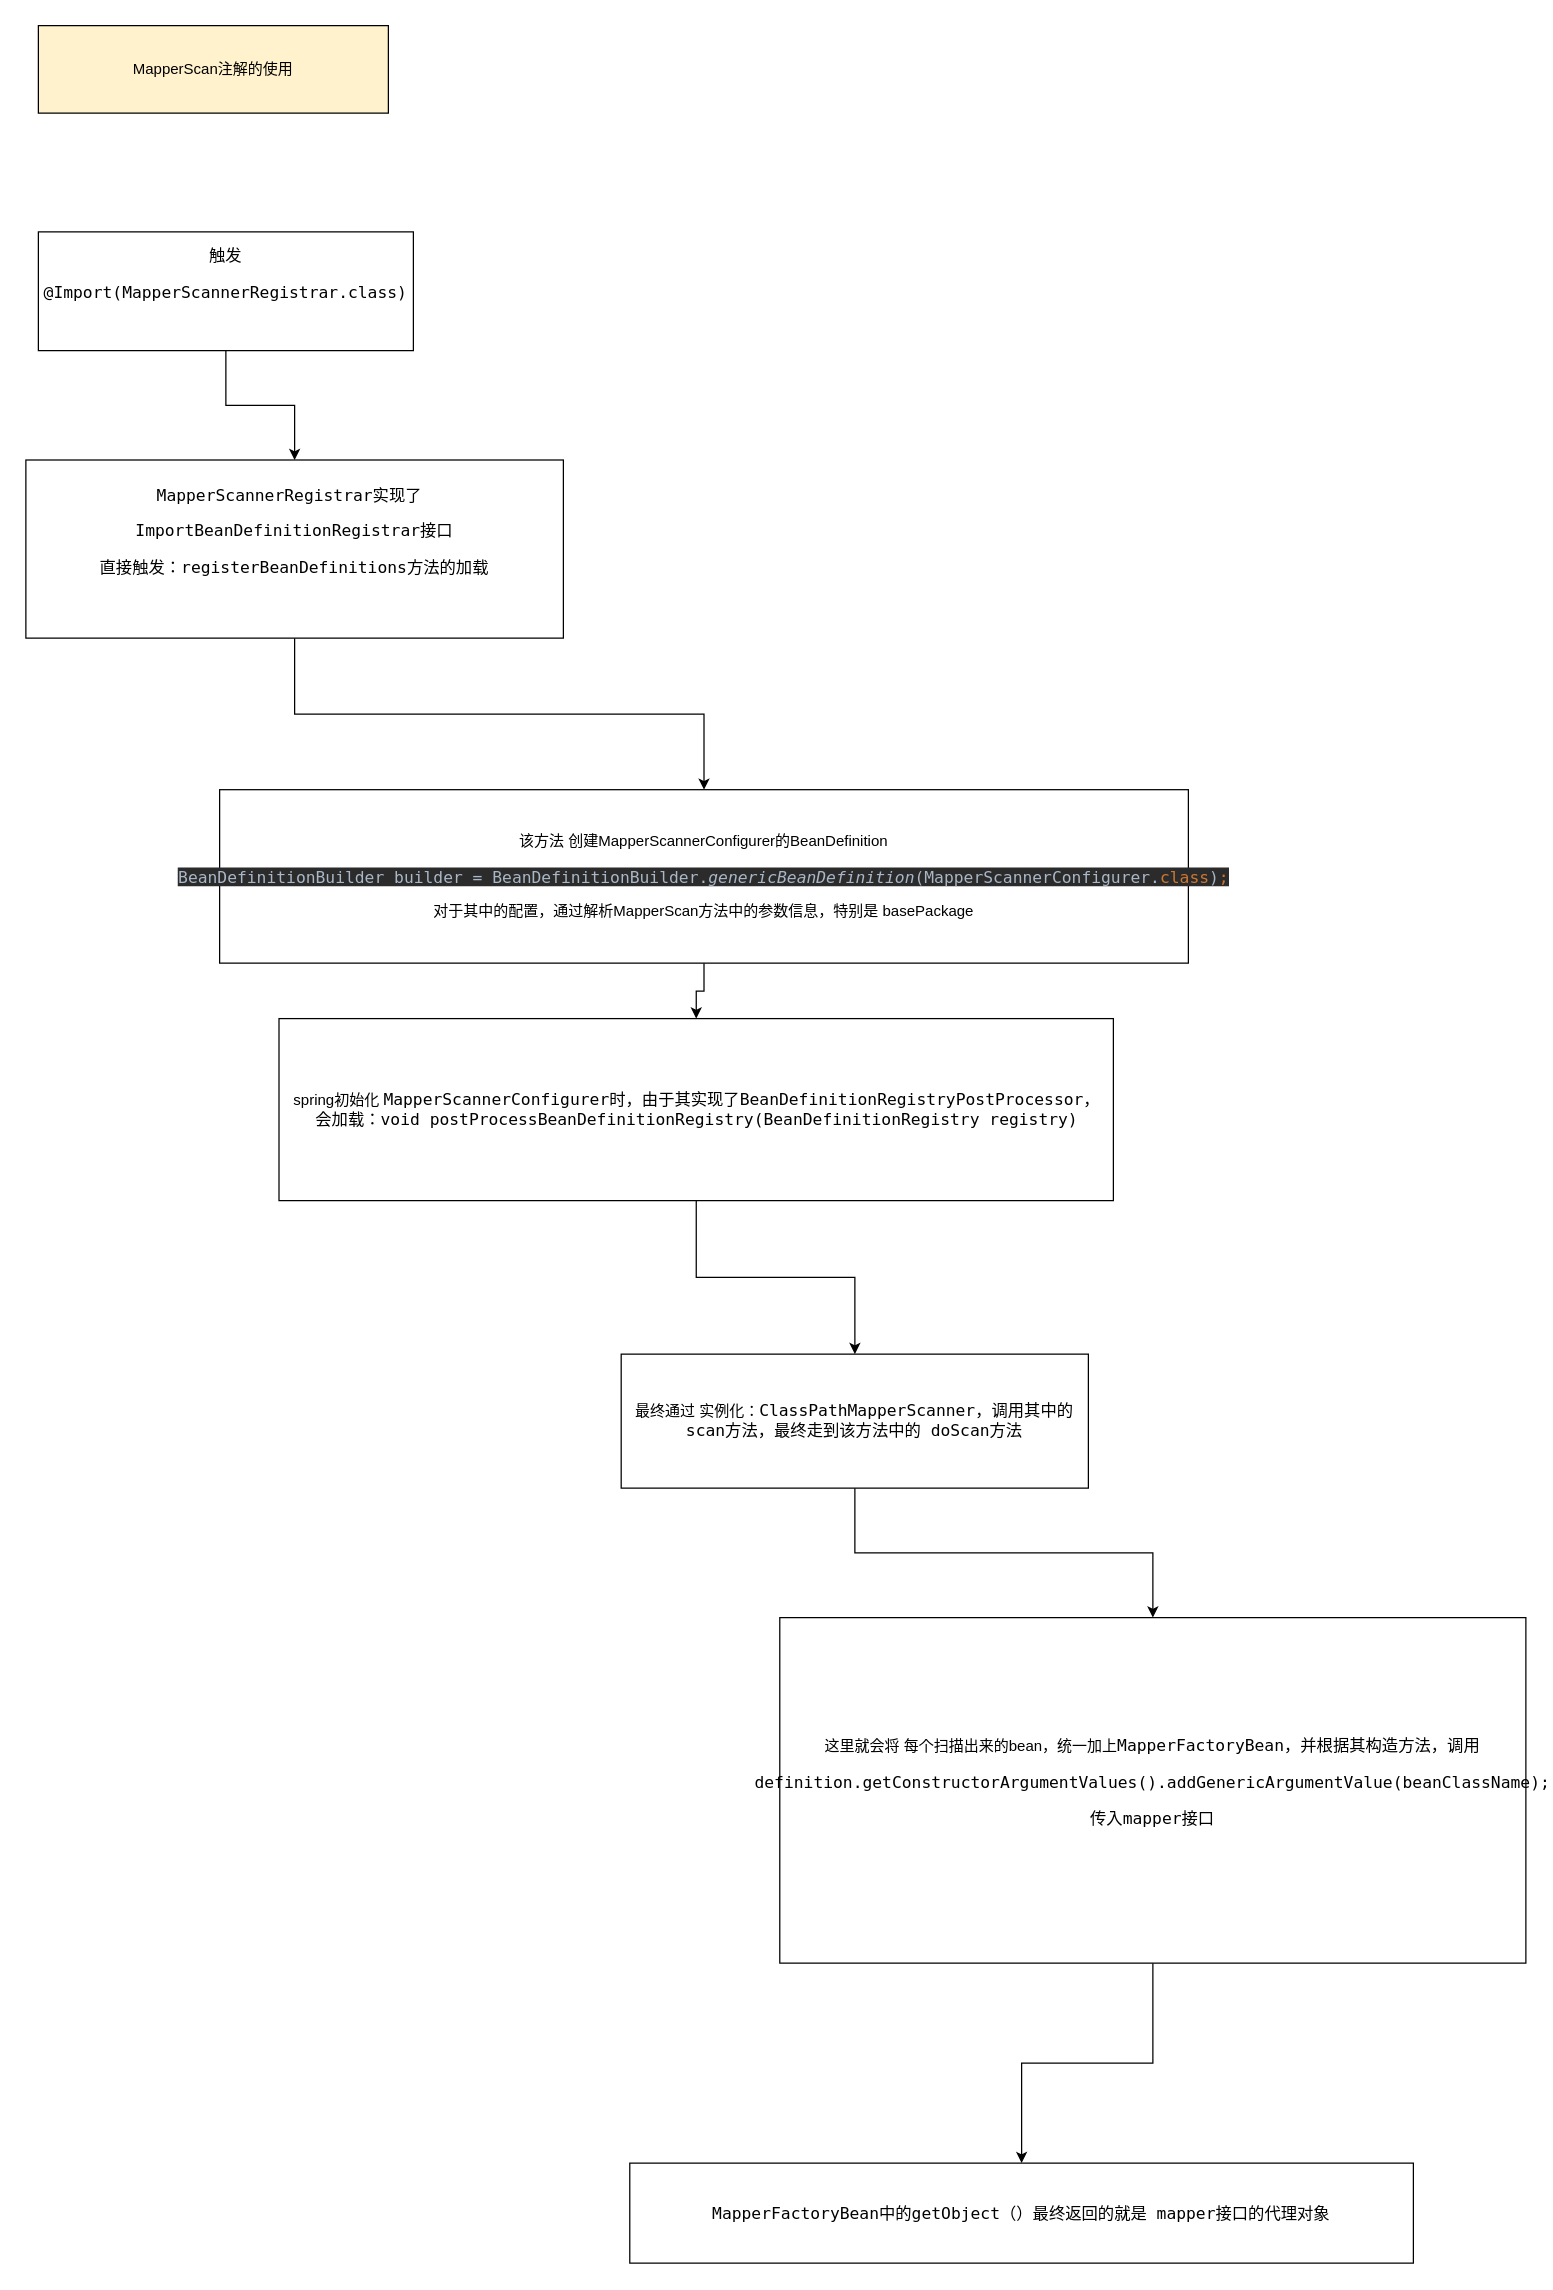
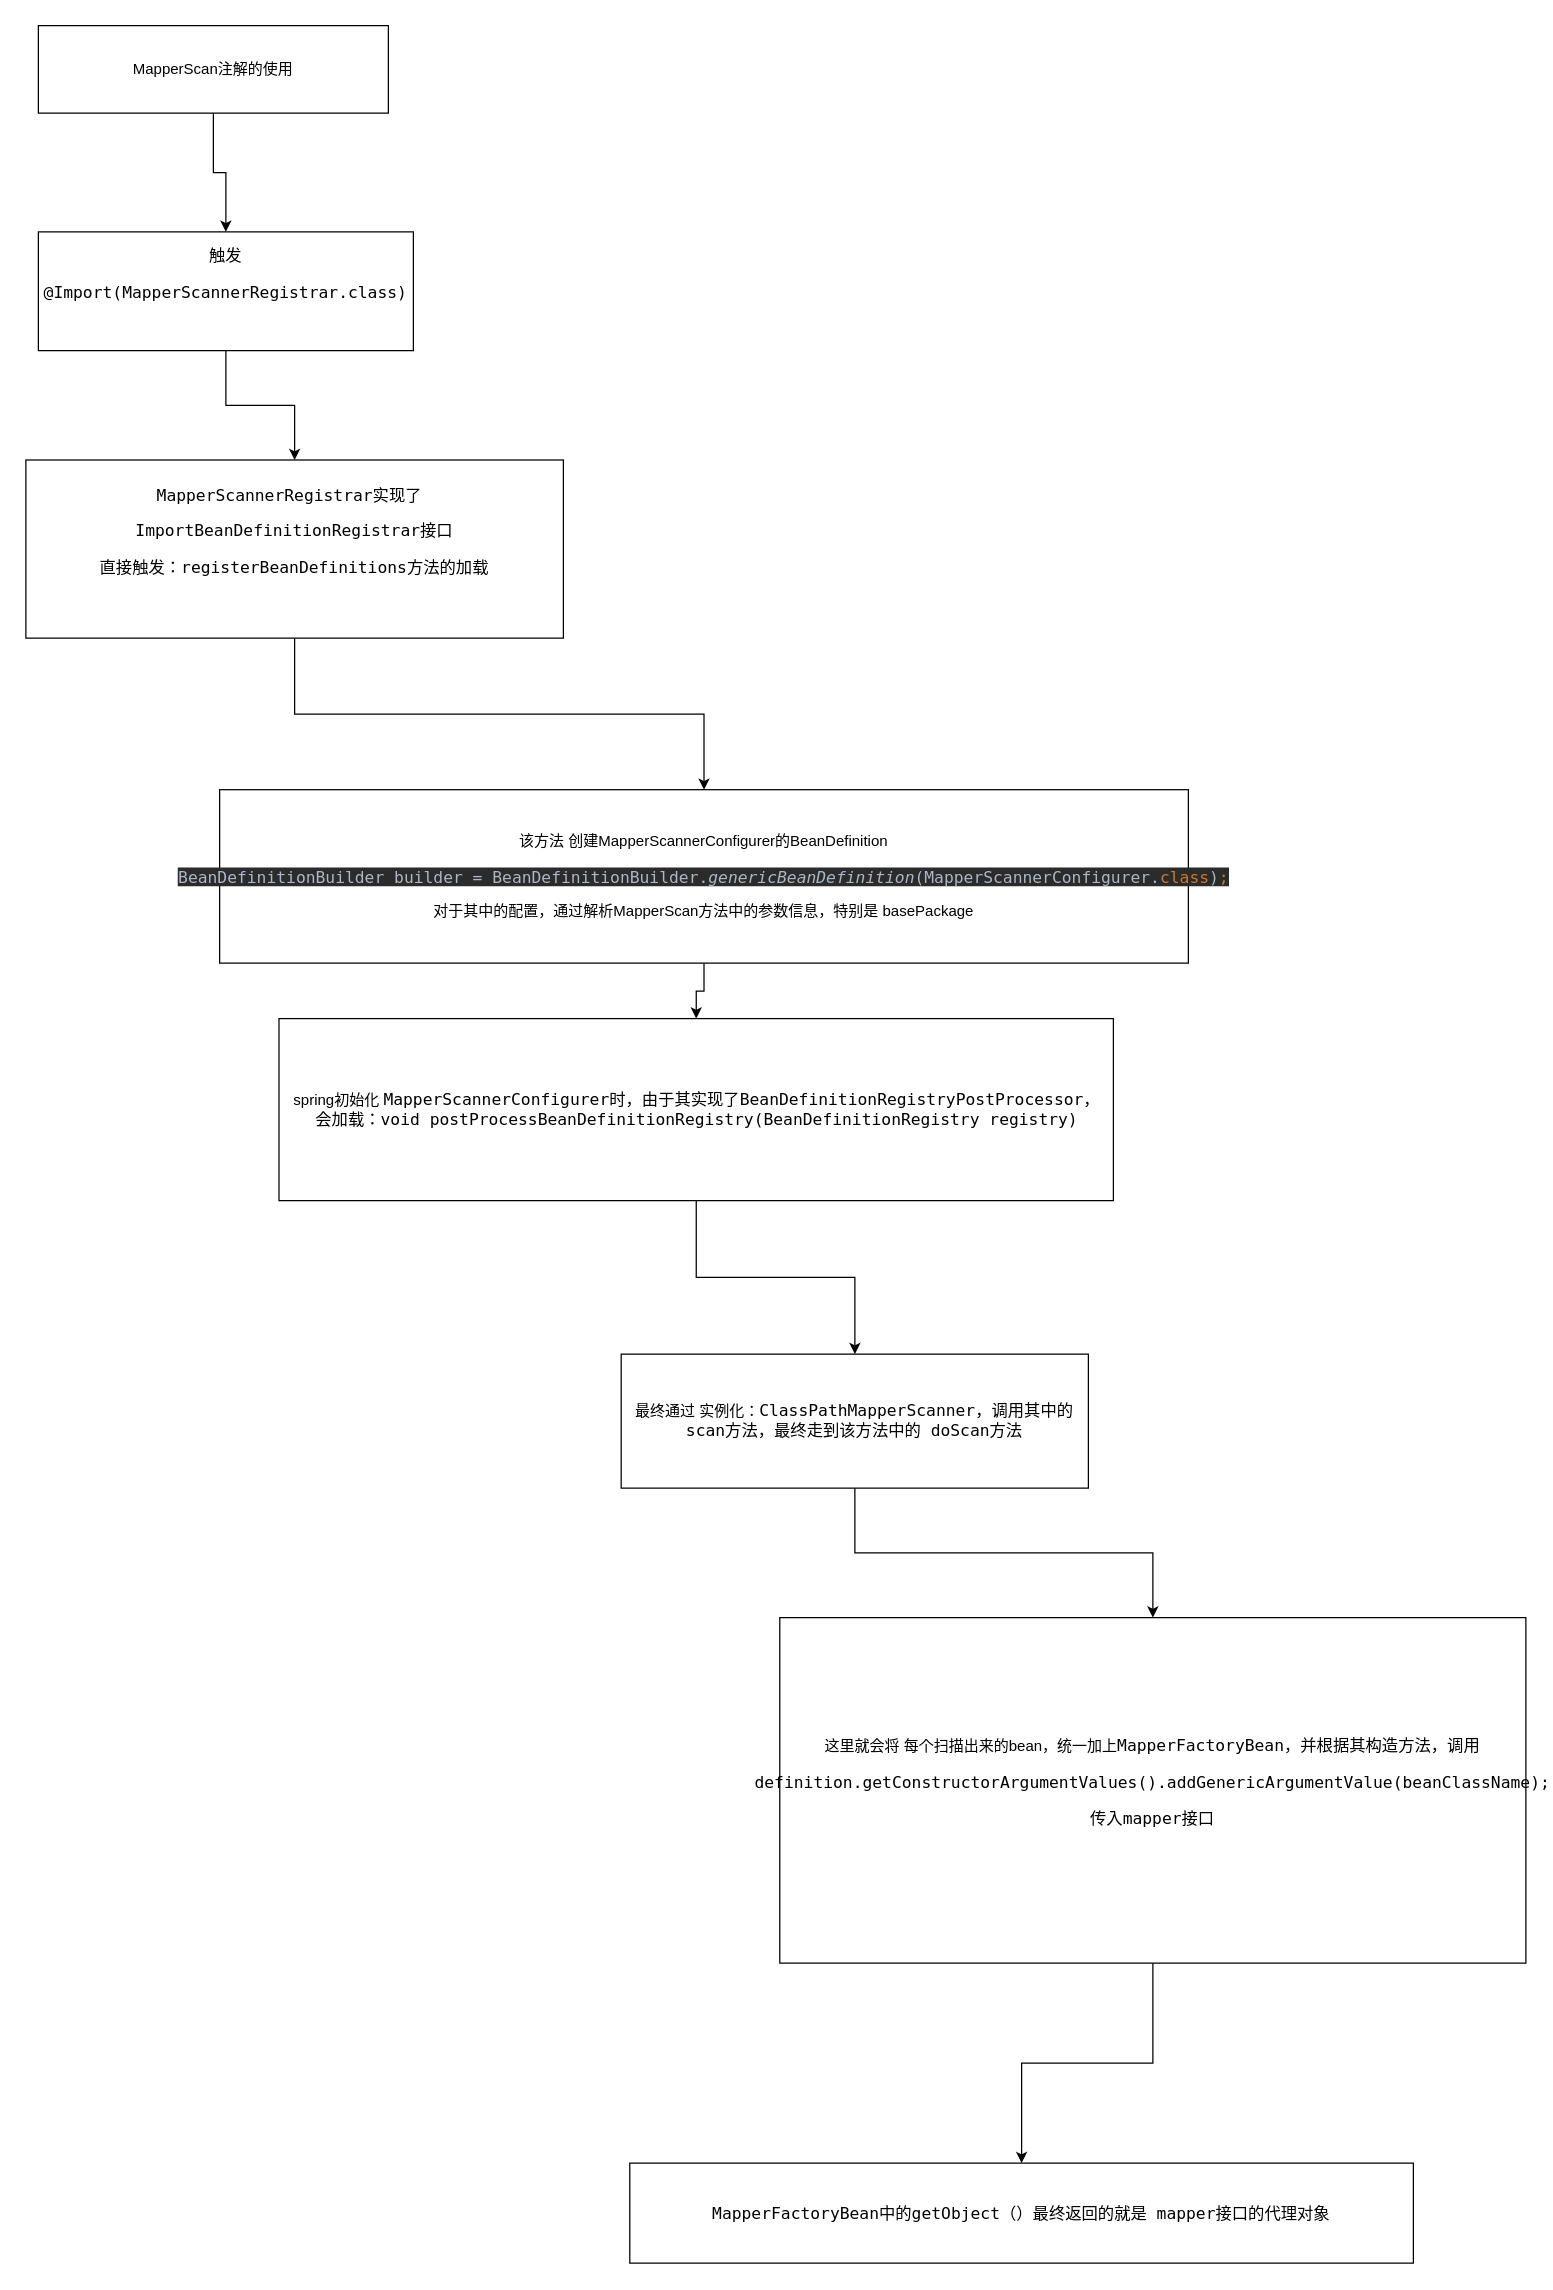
node "MapperScan注解的使用": fillcolor #fff2cc -> #ffffff
edge "MapperScan注解的使用" -> "触发@Import(MapperScannerRegistrar.class)": added
